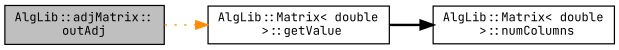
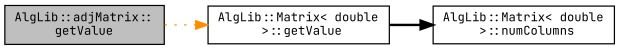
node "AlgLib::adjMatrix:: outAdj": label "AlgLib::adjMatrix:: outAdj" -> "AlgLib::adjMatrix:: getValue"
